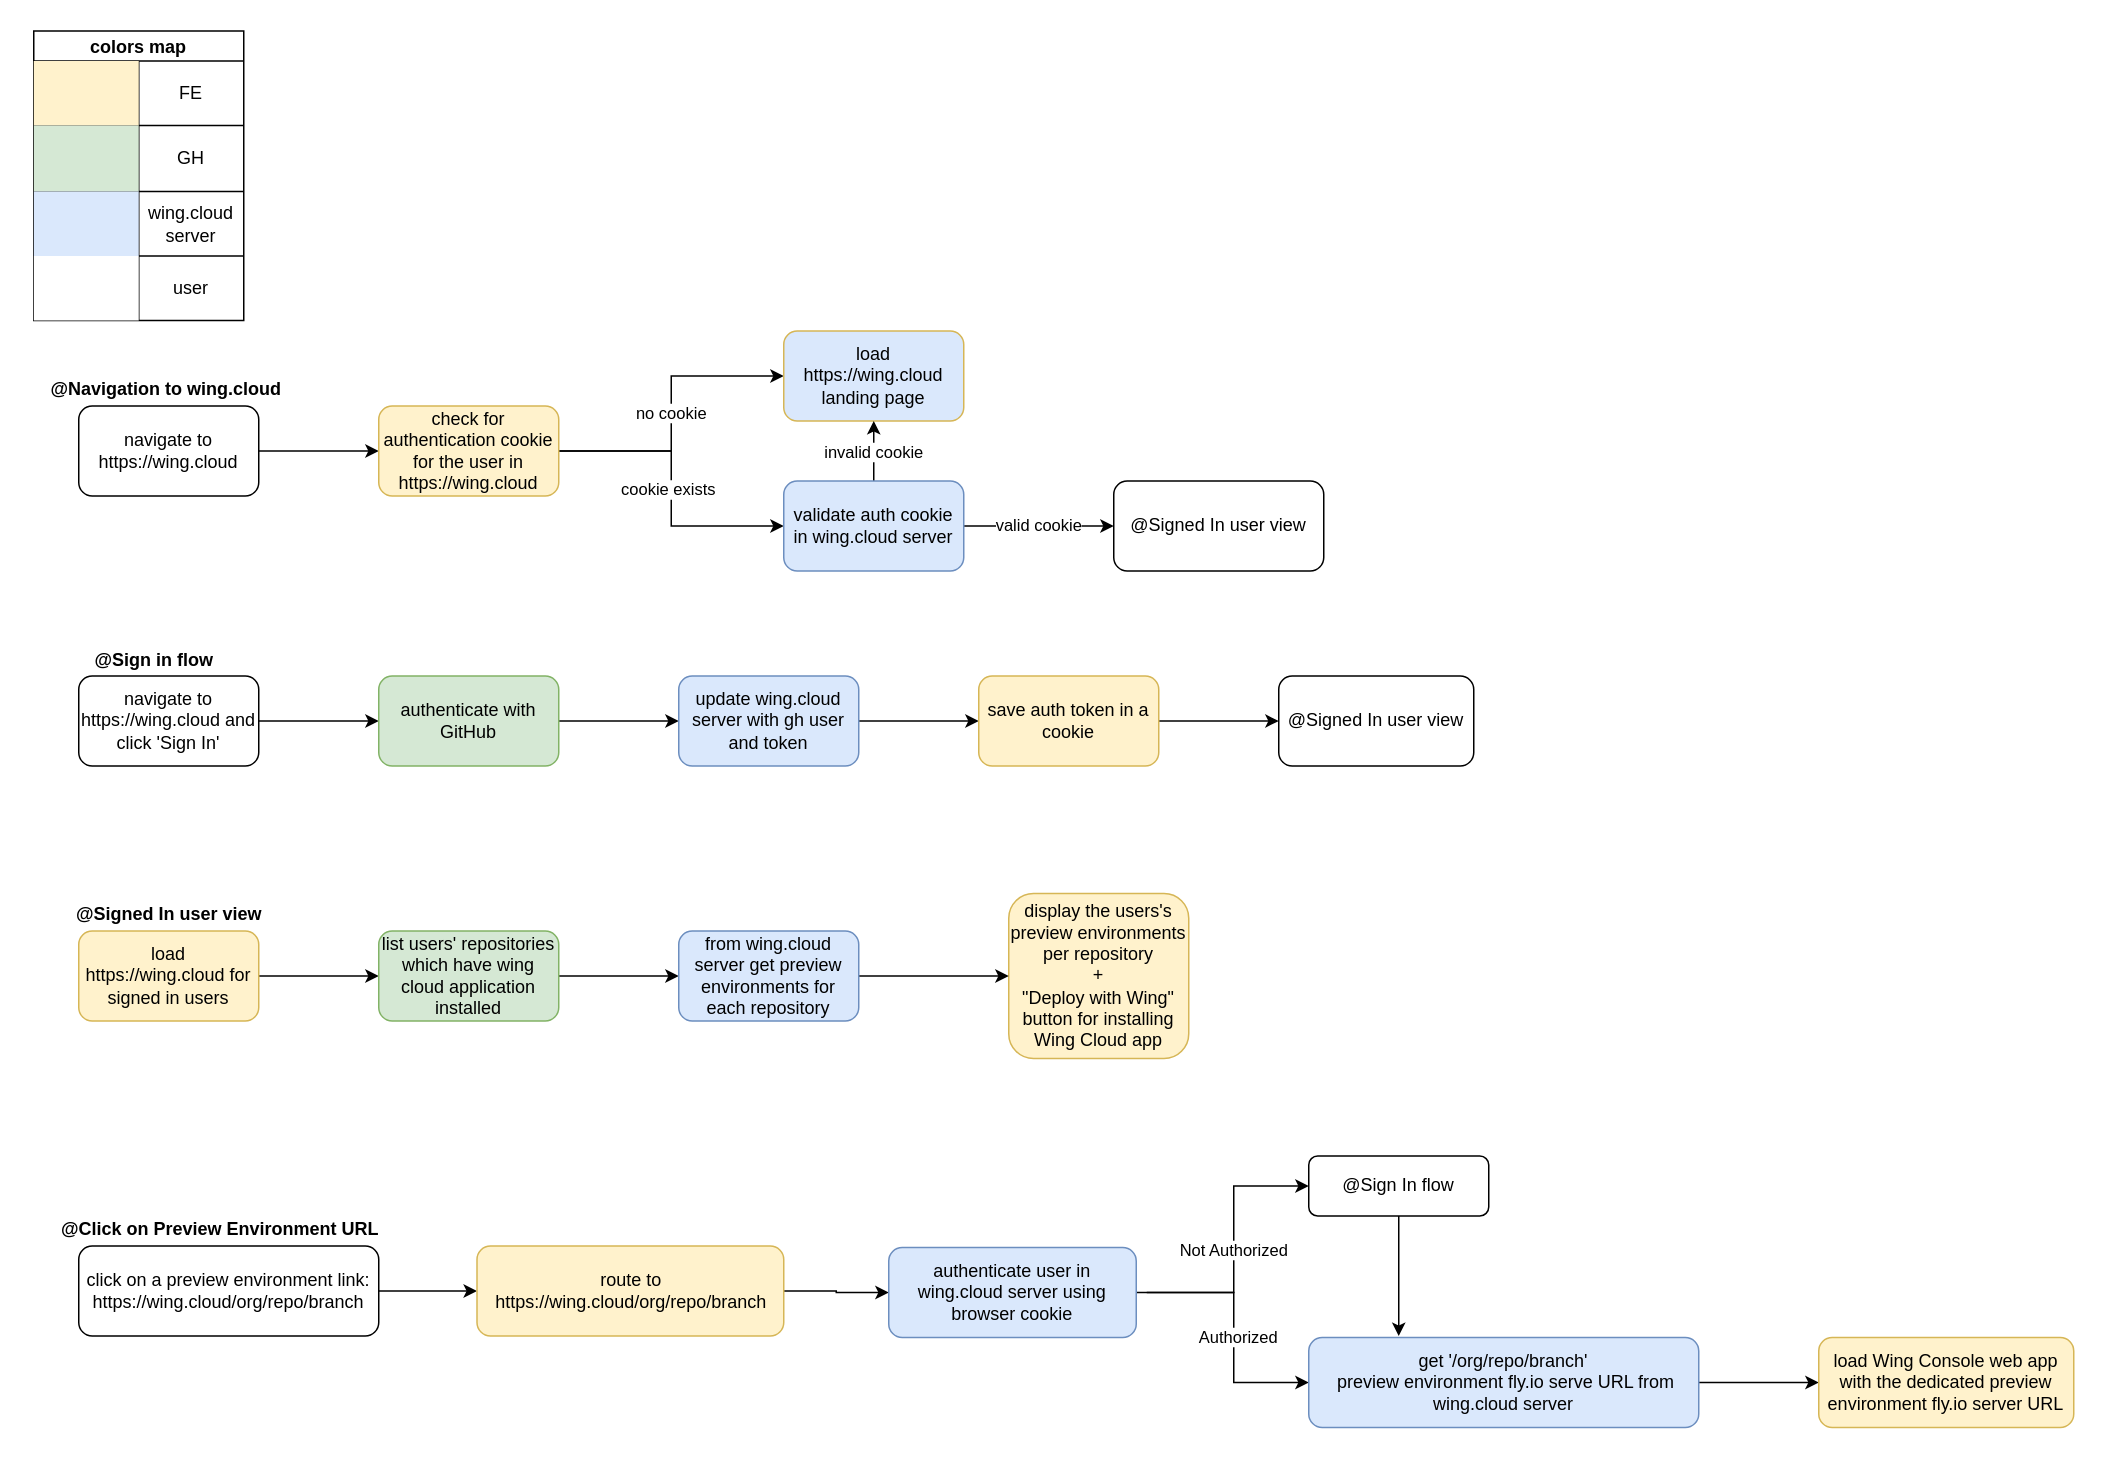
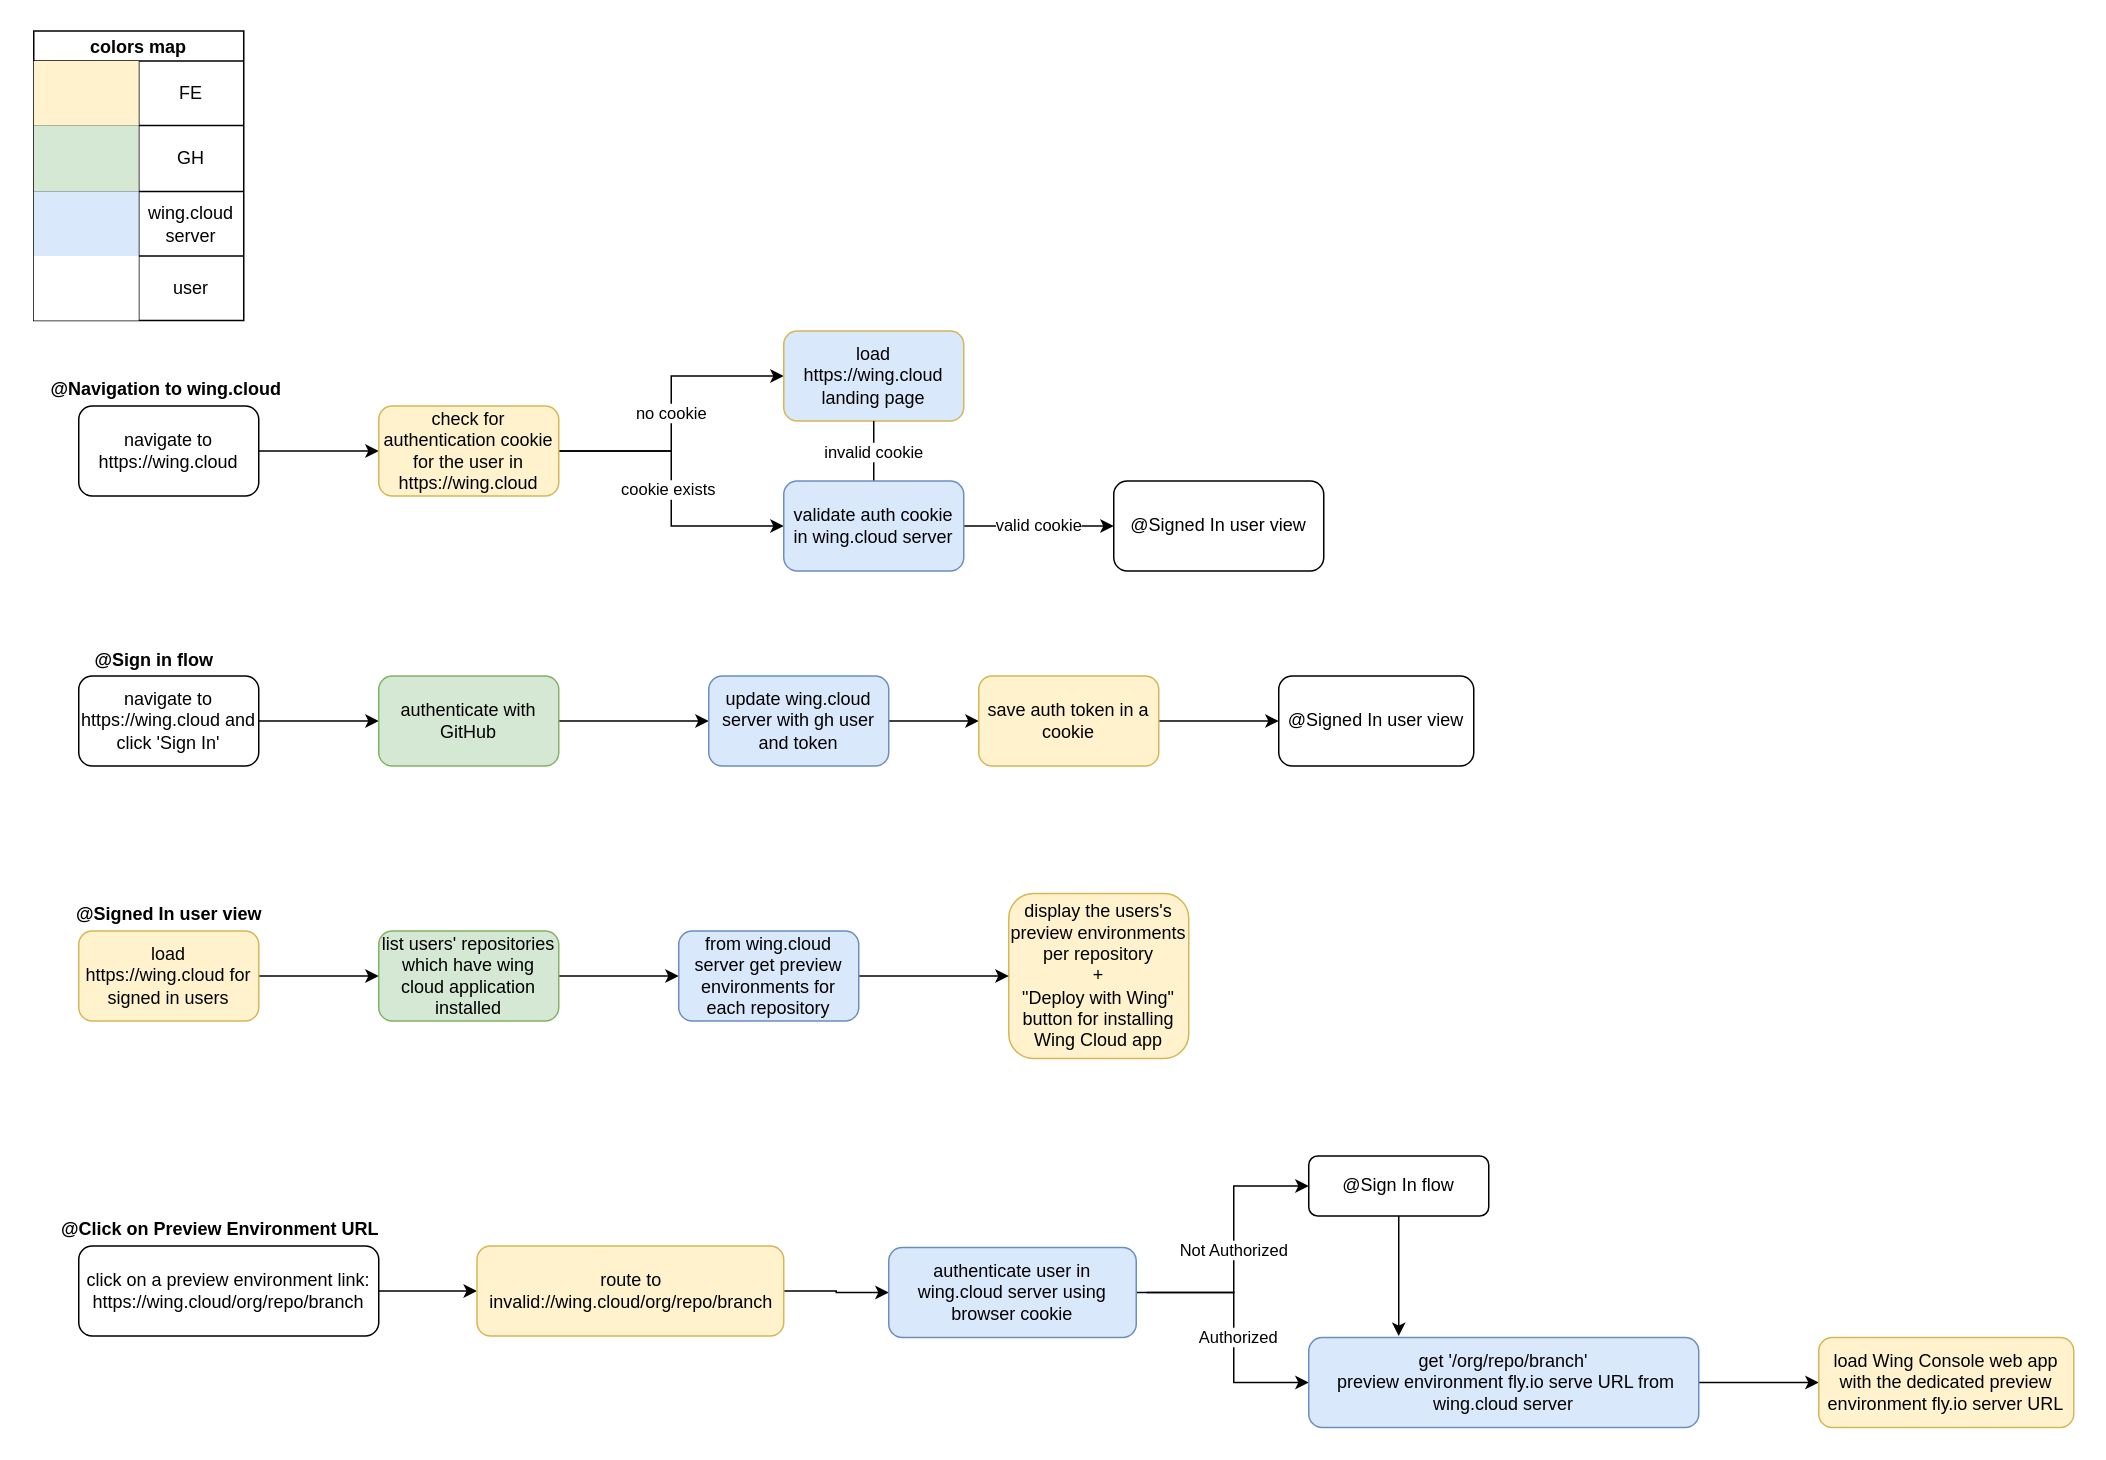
edge "validate auth cookie in wing.cloud server" -> "load https://wing.cloud landing page": arrowhead classic -> none
node "update wing.cloud server with gh user and token": moved (769, 721) -> (799, 721)
node "route to https://wing.cloud/org/repo/branch": label "route to https://wing.cloud/org/repo/branch" -> "route to invalid://wing.cloud/org/repo/branch"
